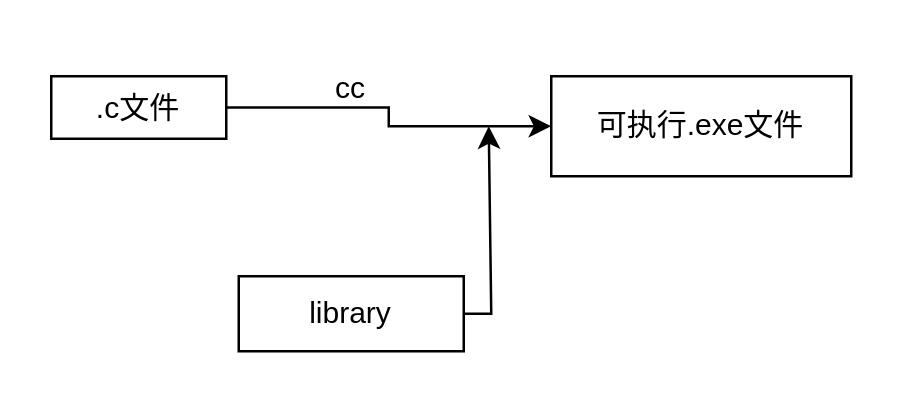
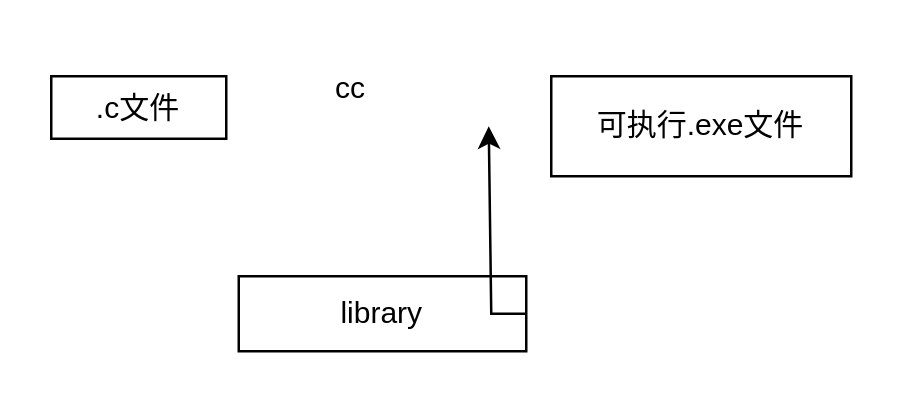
edge ".c文件" -> "可执行.exe文件": removed
node "library": size 225x75 -> 288x75
